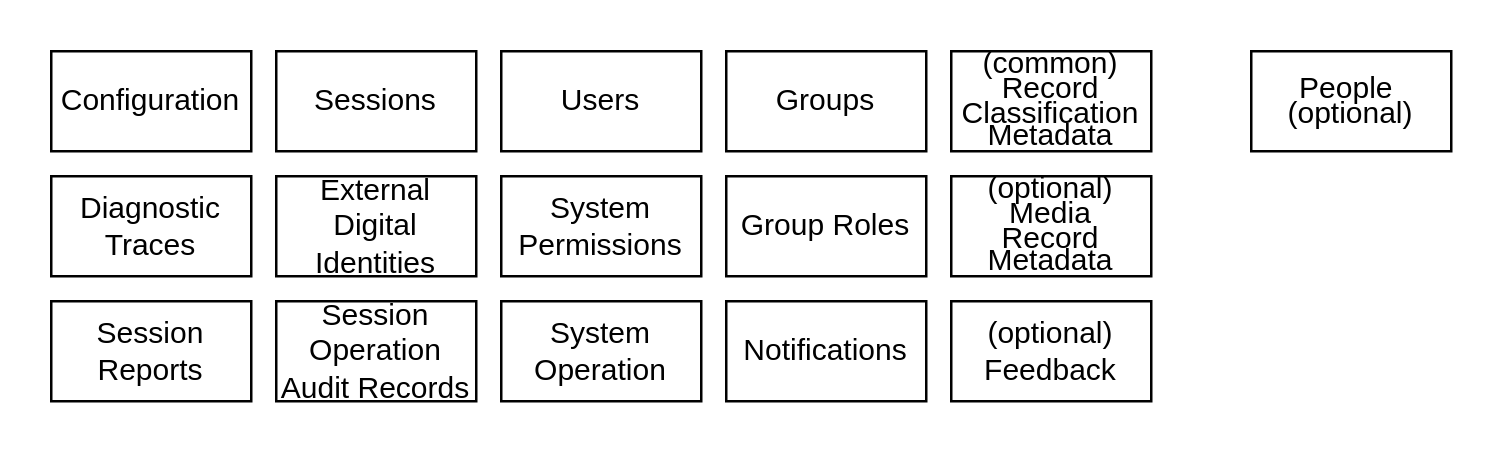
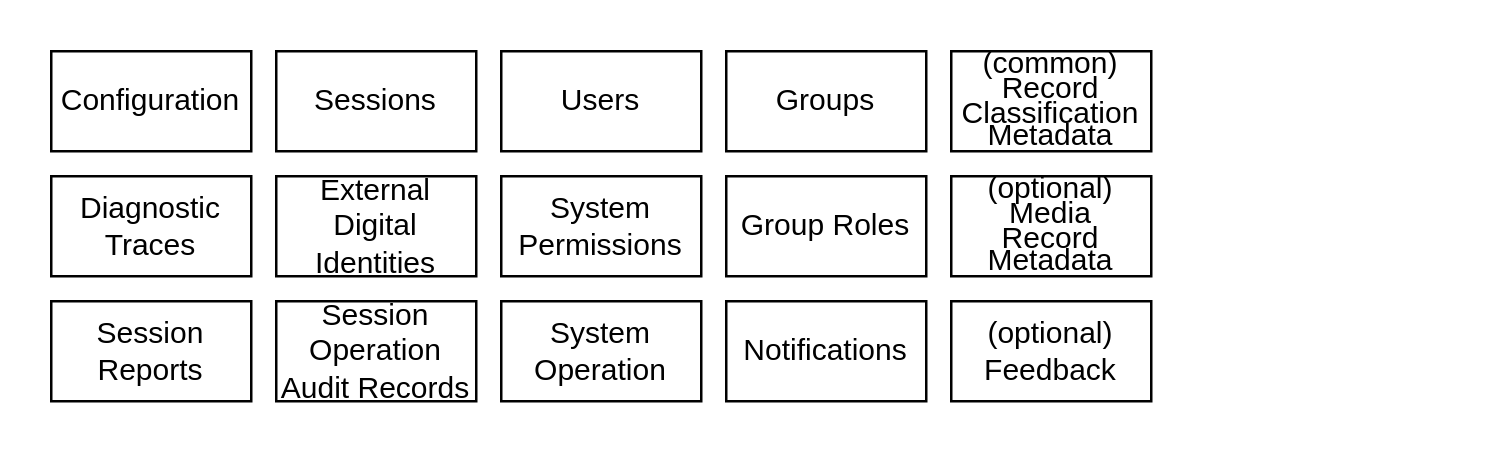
node "People (optional)": removed
